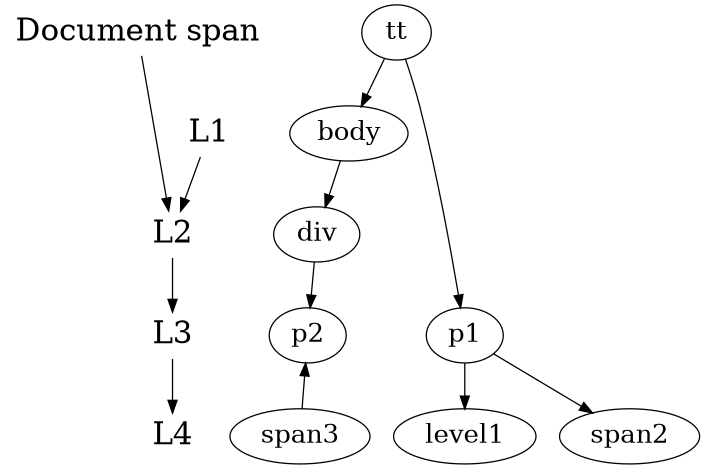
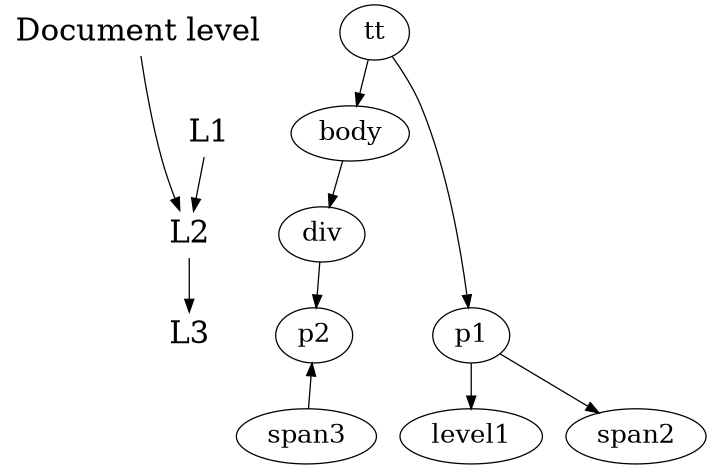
node "Document span": label "Document span" -> "Document level"
node "L4": removed
